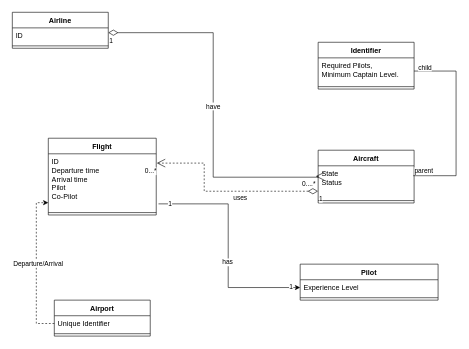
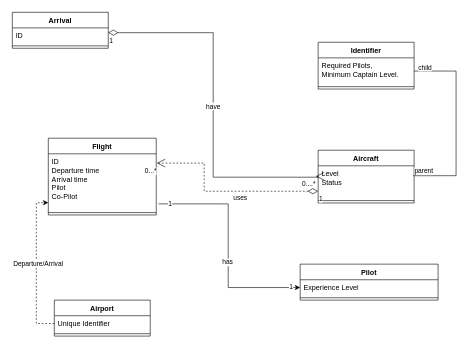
node "Airline": label "Airline" -> "Arrival"
node "State Status": label "State Status" -> "Level Status"
